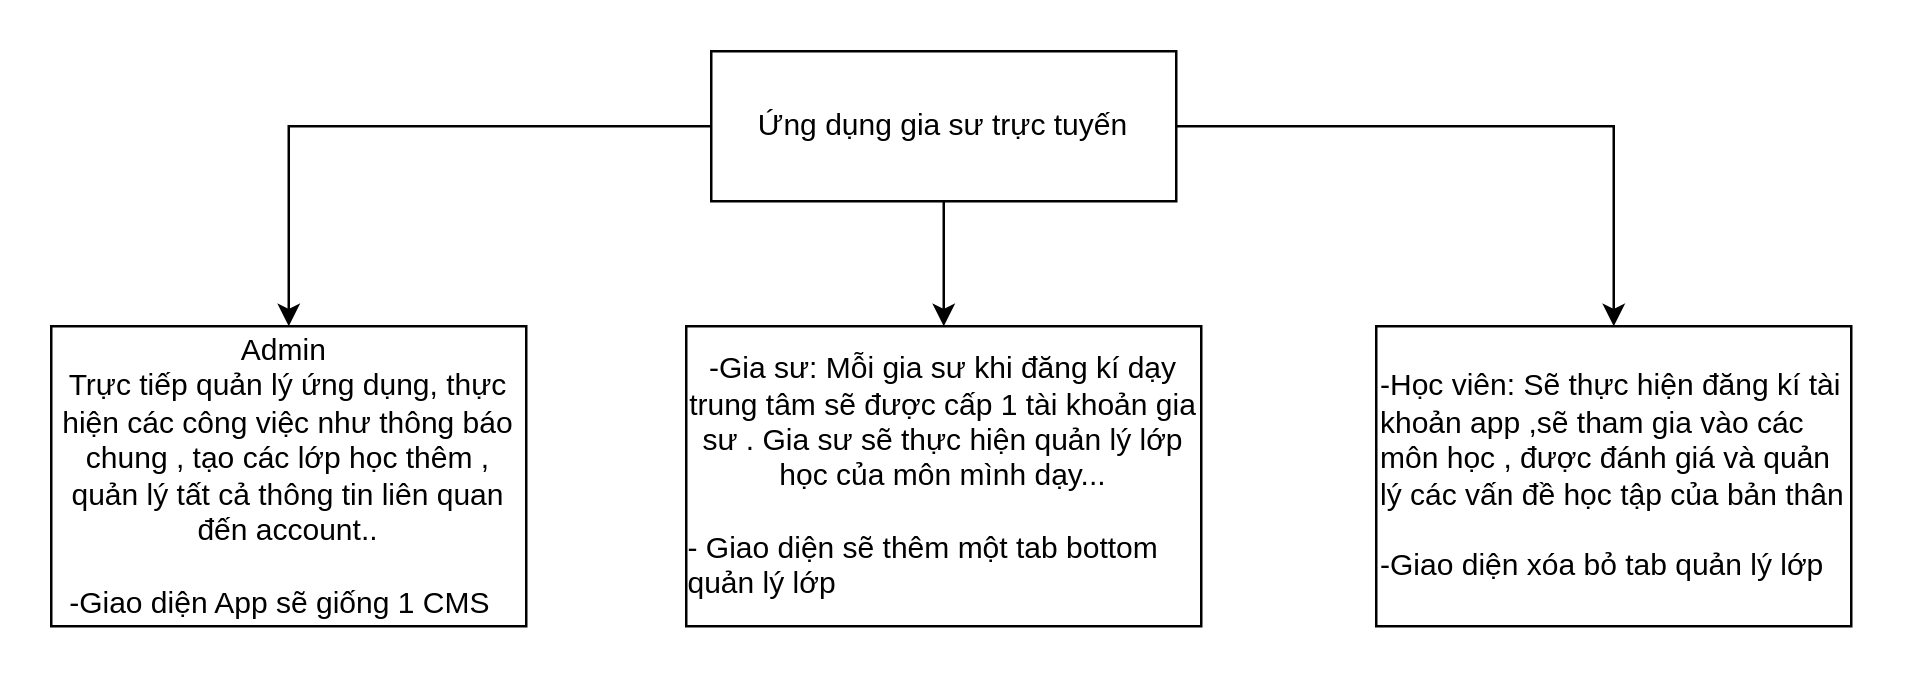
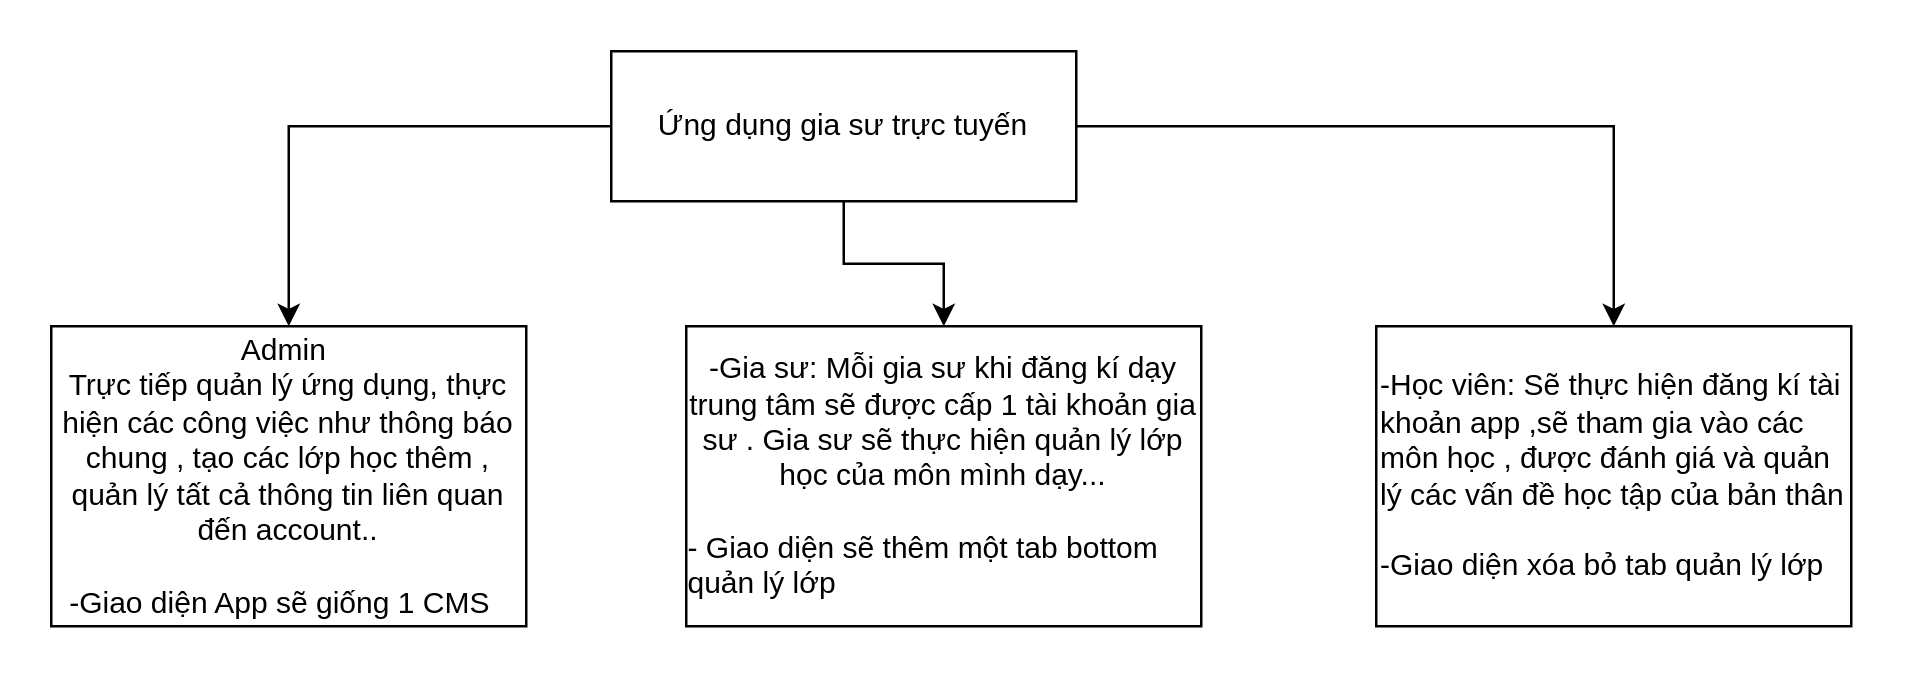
node "Ứng dụng gia sư trực tuyến": moved (944, 126) -> (844, 126)
